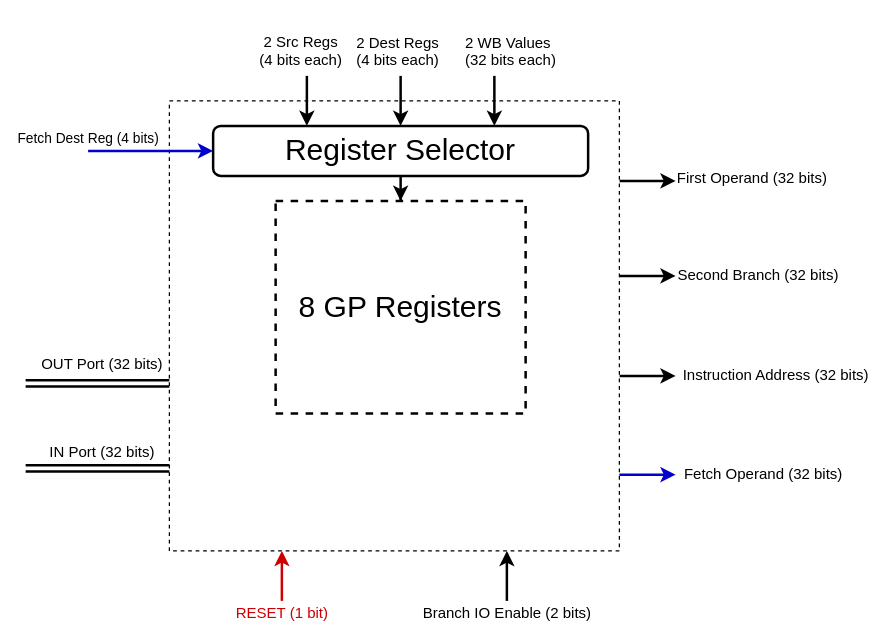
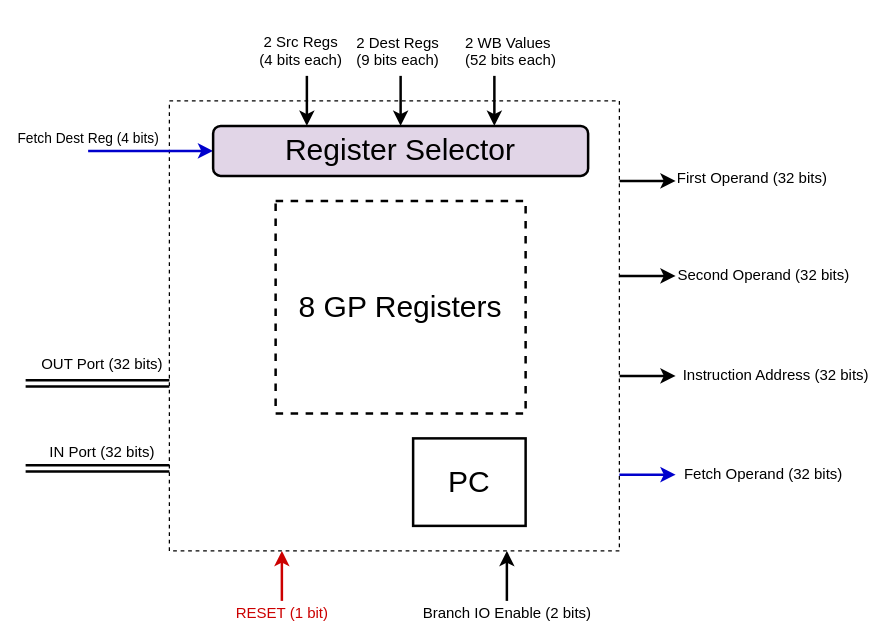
node "2 Dest Regs (4 bits each)": label "2 Dest Regs (4 bits each)" -> "2 Dest Regs (9 bits each)"
node "2 WB Values (32 bits each)": label "2 WB Values (32 bits each)" -> "2 WB Values (52 bits each)"
node "Register Selector": fillcolor #ffffff -> #e1d5e7
edge "Register Selector" -> "8 GP Registers": removed
node "Second Branch (32 bits)": label "Second Branch (32 bits)" -> "Second Operand (32 bits)"
node "PC": added
